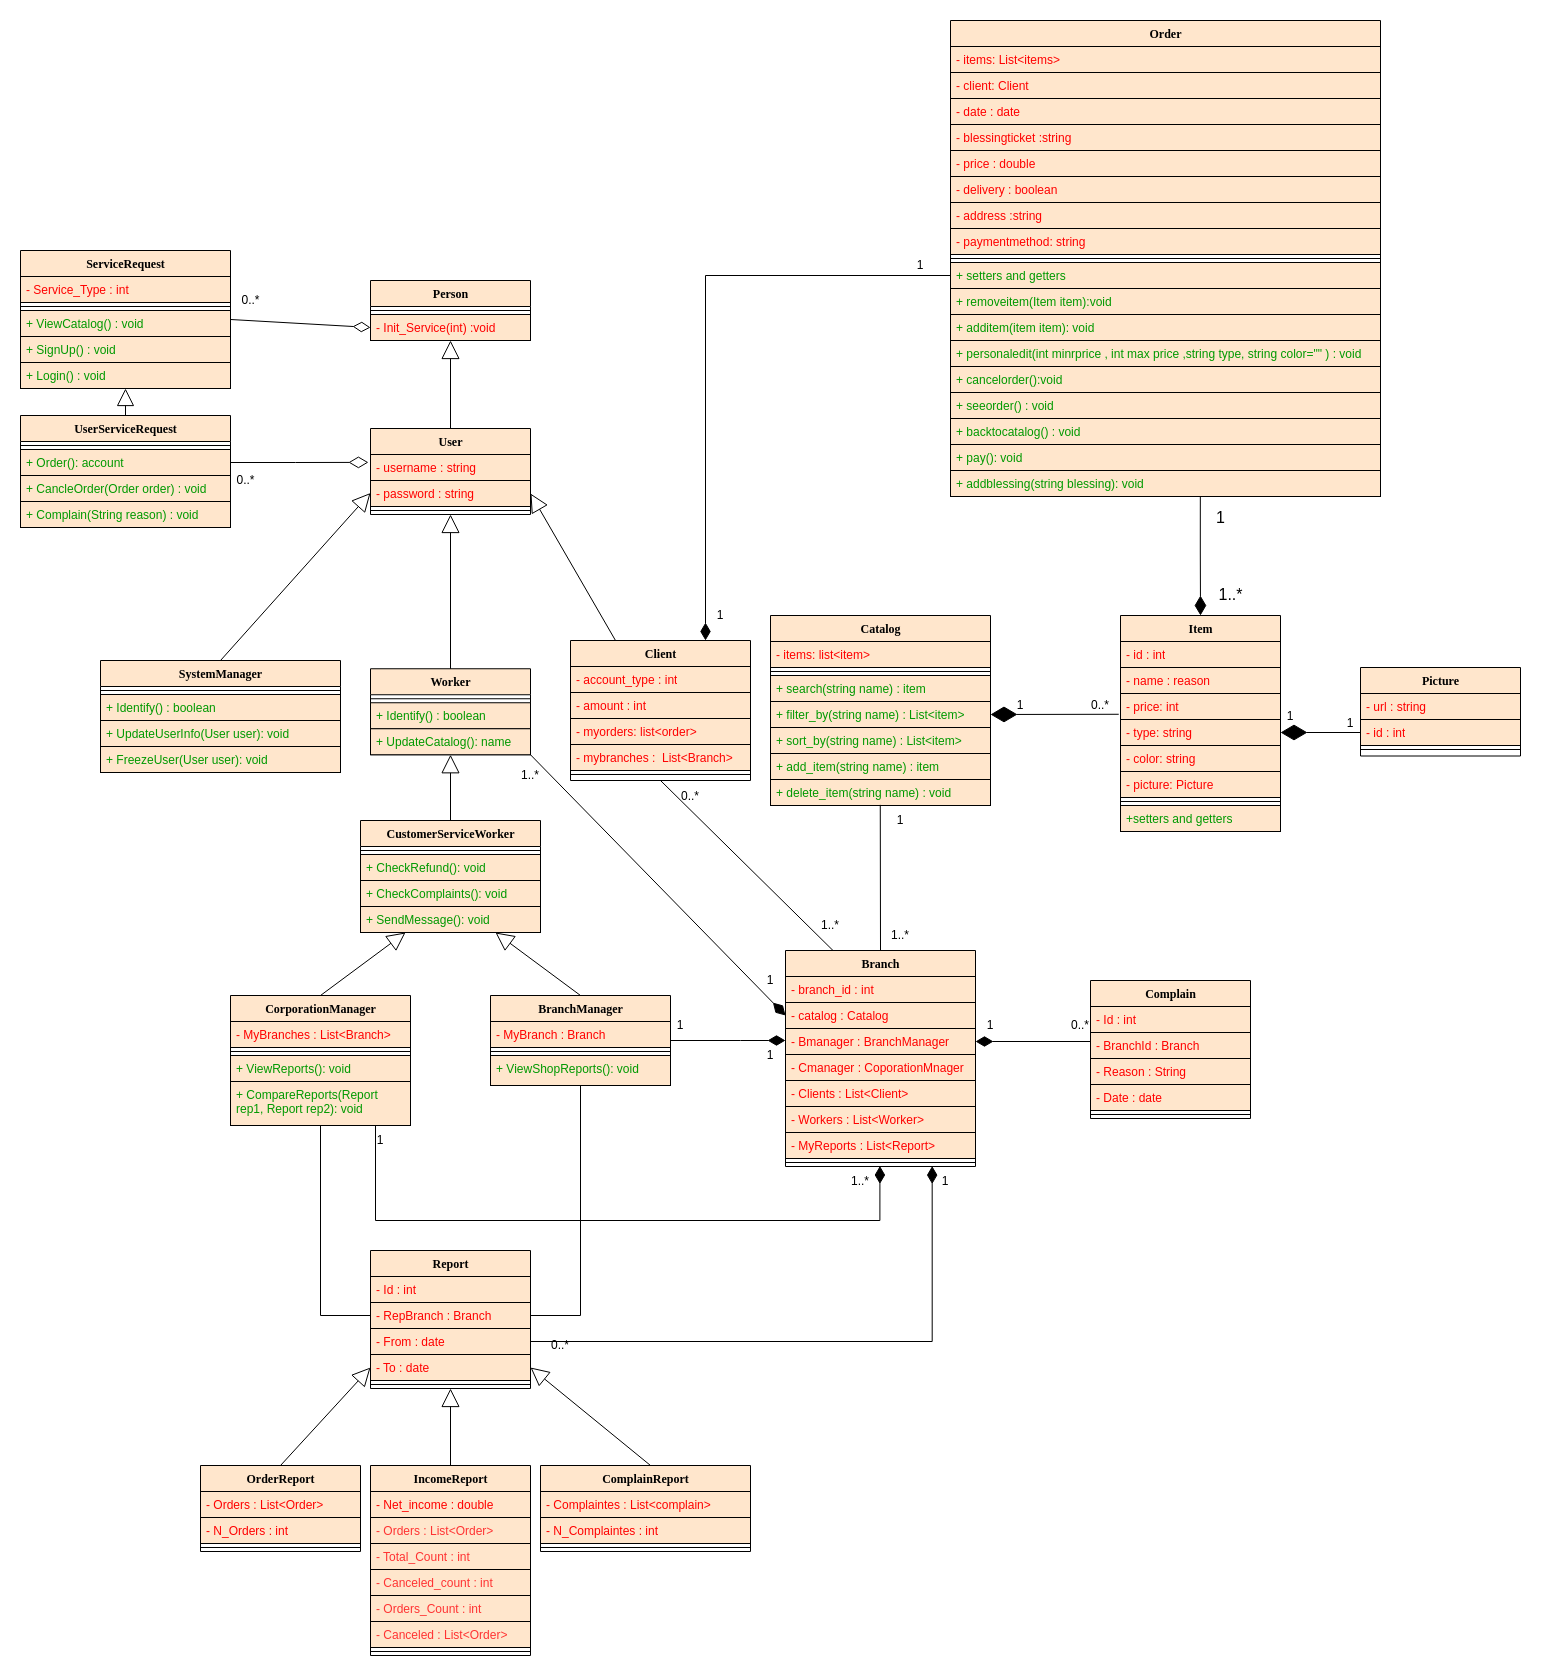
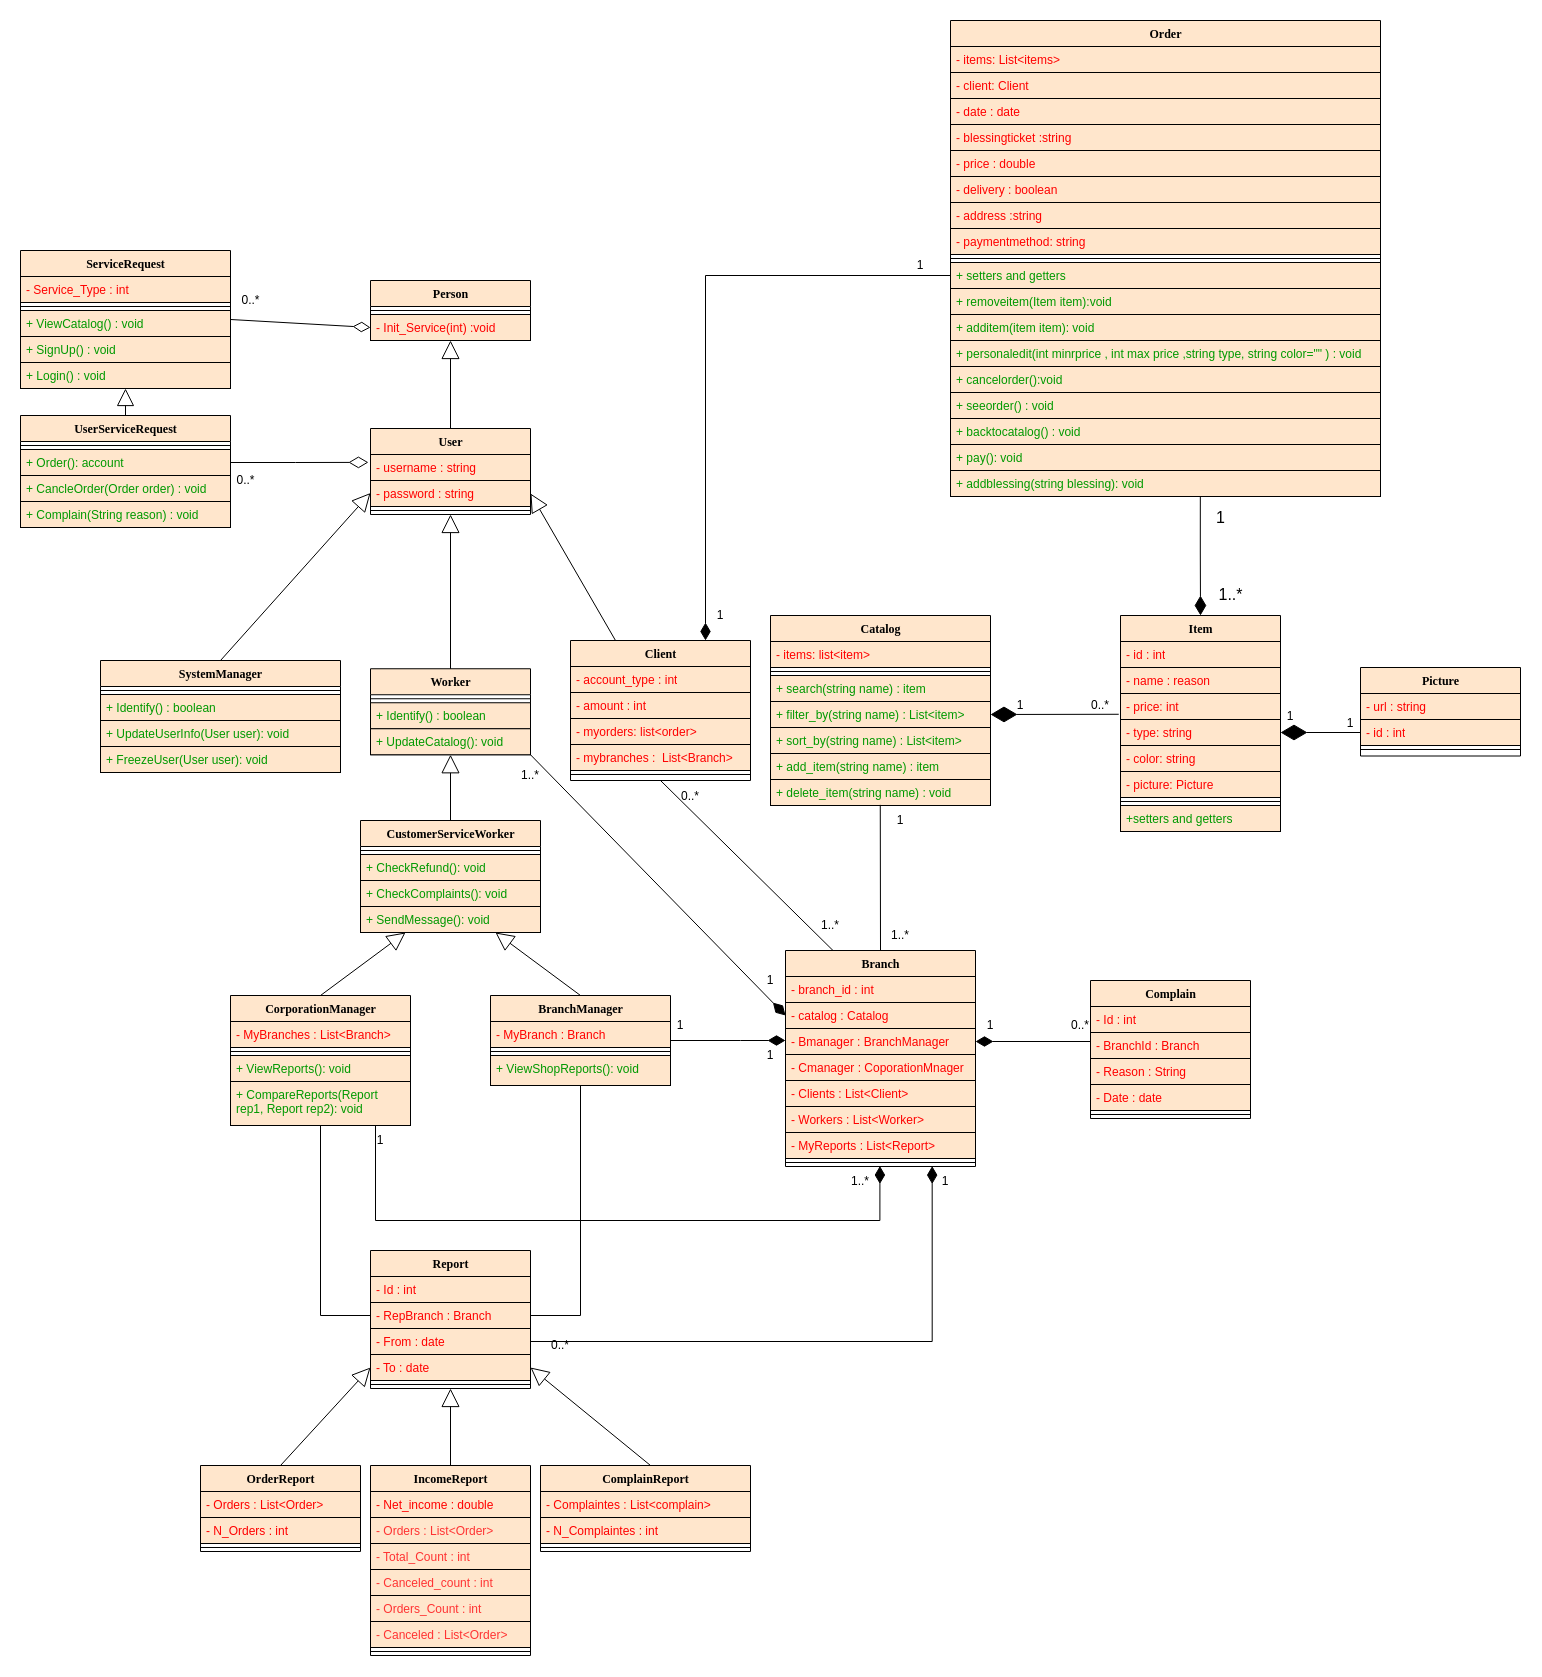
node "+ UpdateCatalog(): name": label "+ UpdateCatalog(): name" -> "+ UpdateCatalog(): void"
